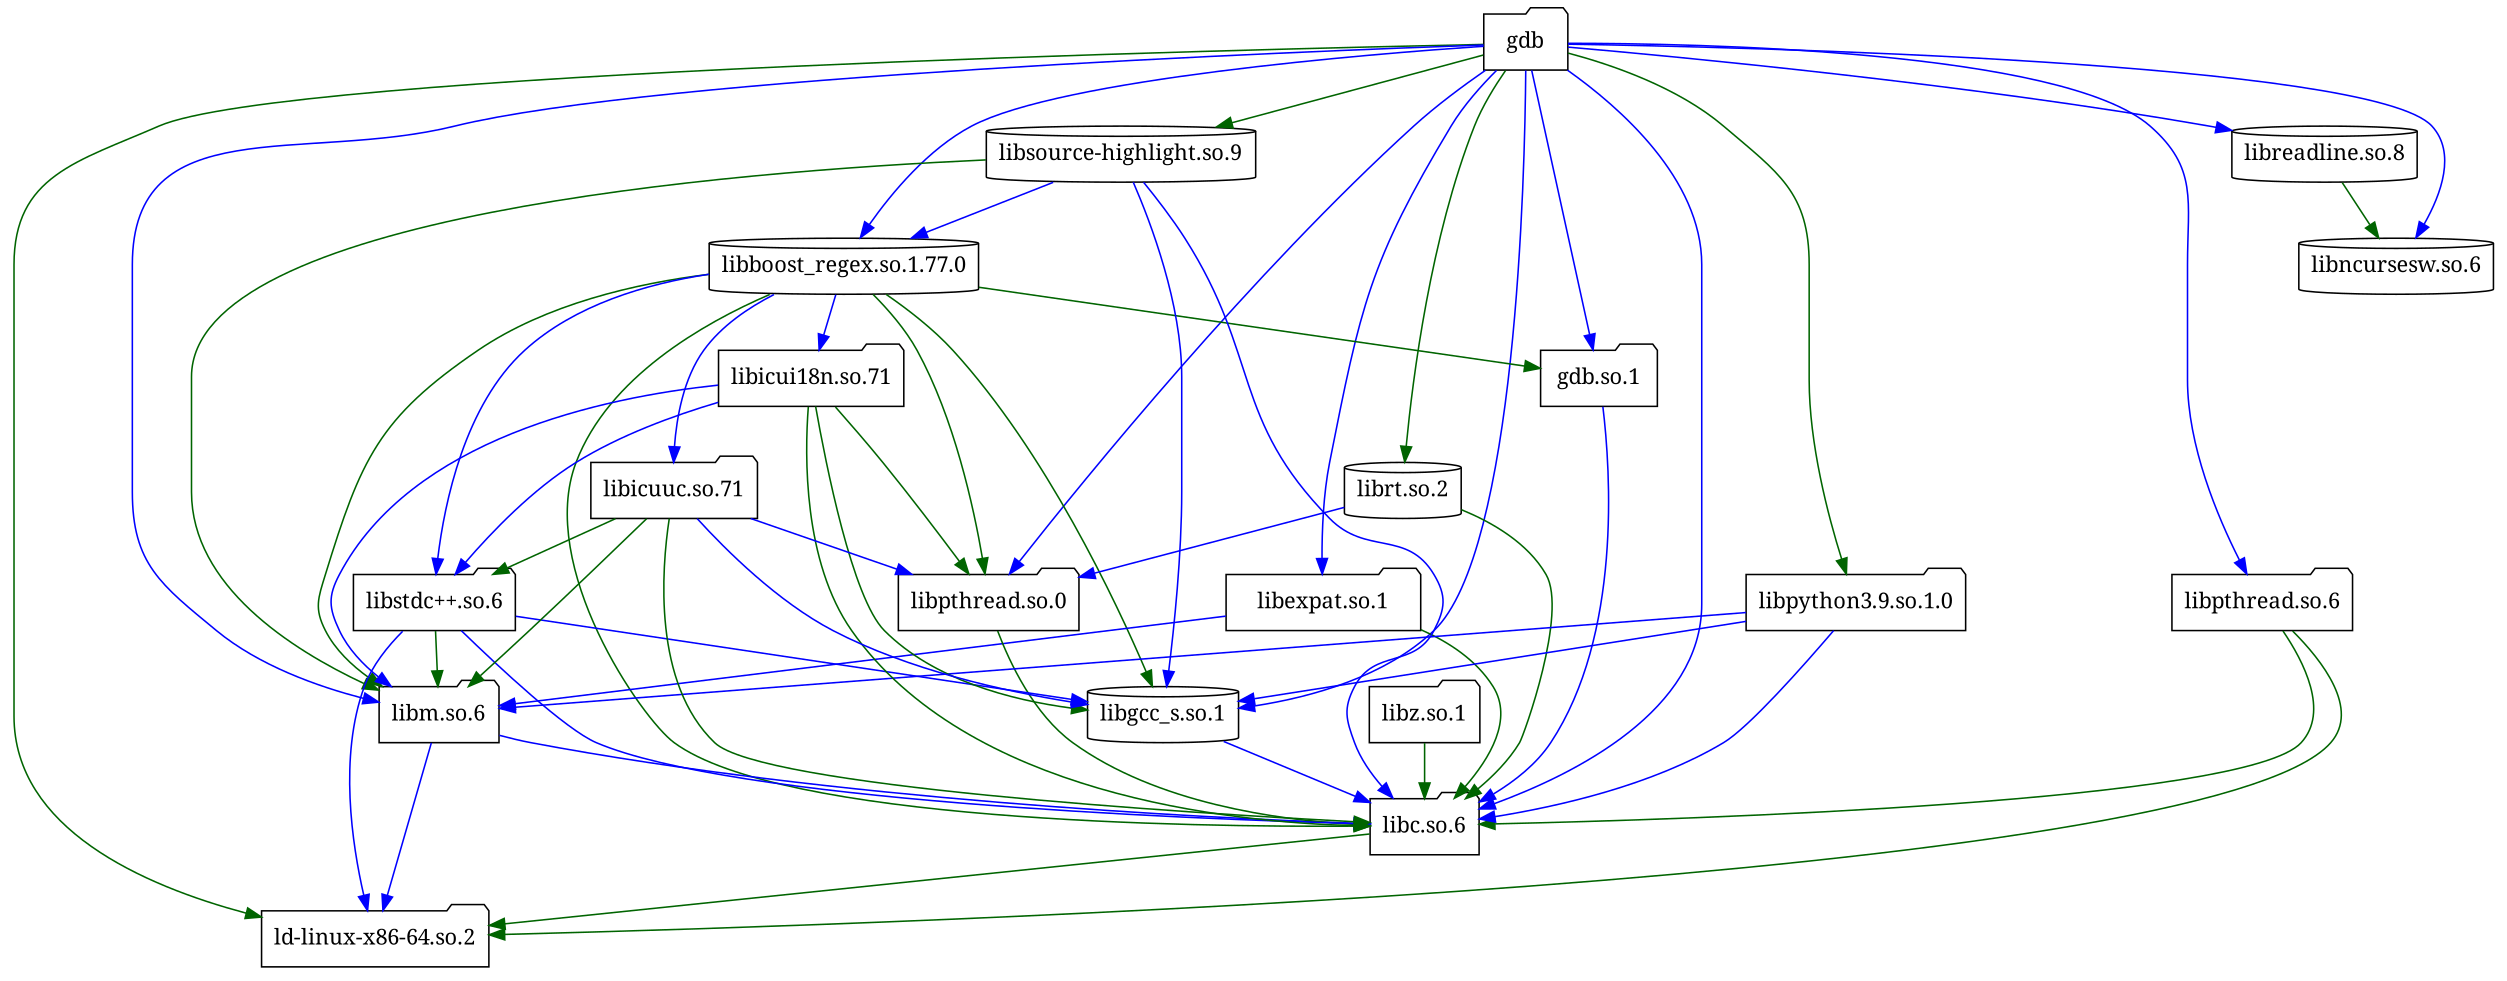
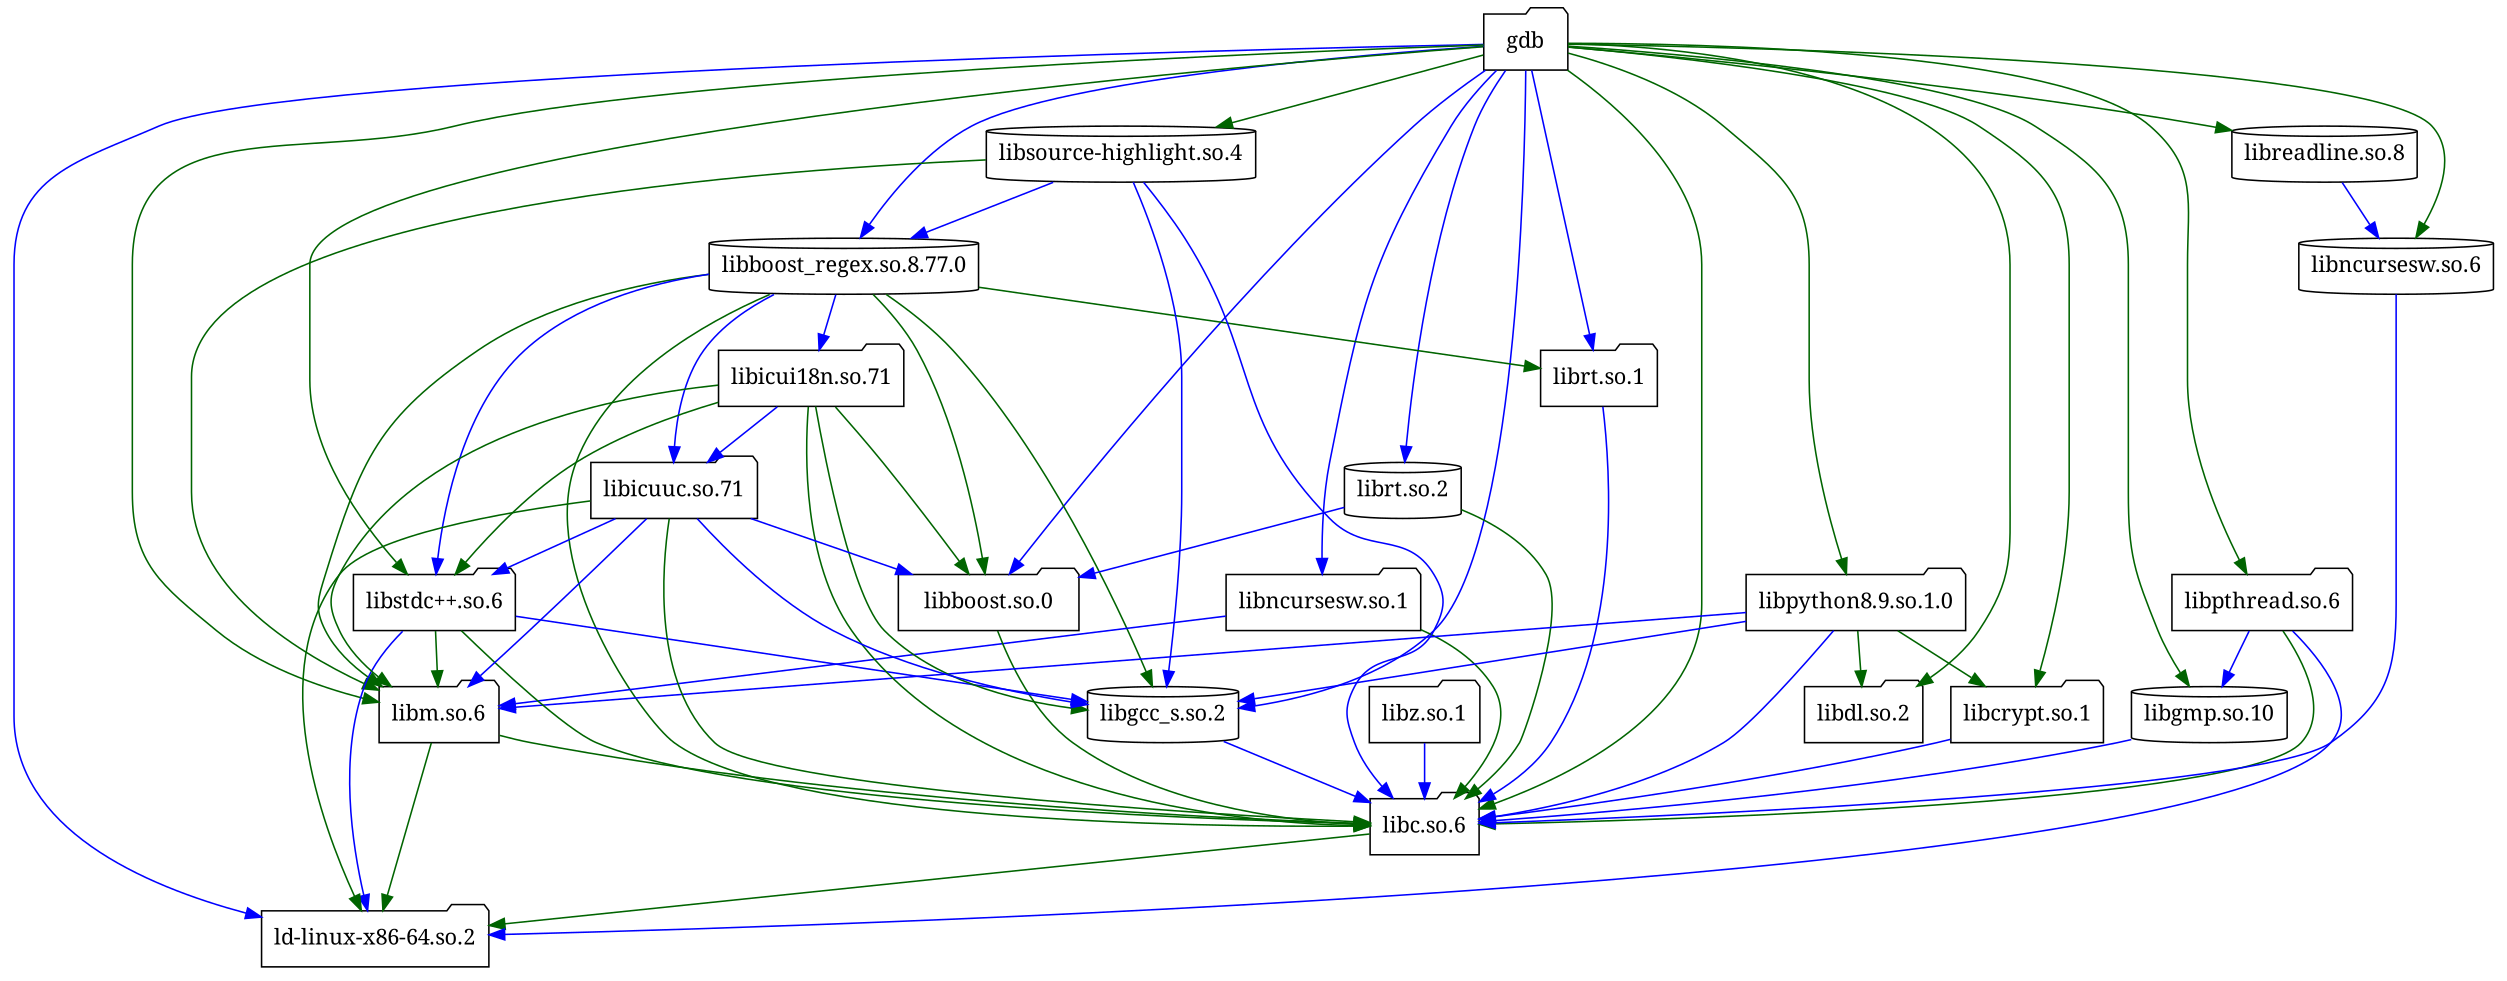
edge "gdb" -> "libncursesw.so.6": color blue -> darkgreen
edge "gdb" -> "libreadline.so.8": color blue -> darkgreen
edge "gdb" -> "libpthread.so.6": color blue -> darkgreen
edge "gdb" -> "ld-linux-x86-64.so.2": color darkgreen -> blue
edge "gdb" -> "libm.so.6": color blue -> darkgreen
edge "gdb" -> "libstdc++.so.6": added
node "libsource-highlight.so.9": label "libsource-highlight.so.9" -> "libsource-highlight.so.4"
edge "libreadline.so.8" -> "libncursesw.so.6": color darkgreen -> blue
edge "gdb" -> "librt.so.2": color darkgreen -> blue
node "libboost_regex.so.1.77.0": label "libboost_regex.so.1.77.0" -> "libboost_regex.so.8.77.0"
node "gdb.so.1": label "gdb.so.1" -> "librt.so.1"
edge "libicui18n.so.71" -> "libicuuc.so.71": added
edge "libicui18n.so.71" -> "libstdc++.so.6": color blue -> darkgreen
edge "gdb" -> "libc.so.6": color blue -> darkgreen
edge "libicui18n.so.71" -> "libm.so.6": color blue -> darkgreen
edge "libicuuc.so.71" -> "libstdc++.so.6": color darkgreen -> blue
edge "libicuuc.so.71" -> "libm.so.6": color darkgreen -> blue
node "libpthread.so.0": label "libpthread.so.0" -> "libboost.so.0"
node "libexpat.so.1": label "libexpat.so.1" -> "libncursesw.so.1"
node "libpython3.9.so.1.0": label "libpython3.9.so.1.0" -> "libpython8.9.so.1.0"
edge "libicuuc.so.71" -> "ld-linux-x86-64.so.2": added
edge "libncursesw.so.6" -> "libc.so.6": added
node "libgcc_s.so.1": label "libgcc_s.so.1" -> "libgcc_s.so.2"
node "libdl.so.2": added
node "libcrypt.so.1": added
node "libgmp.so.10": added
edge "libz.so.1" -> "libc.so.6": color darkgreen -> blue
edge "libstdc++.so.6" -> "libc.so.6": color blue -> darkgreen
edge "libm.so.6" -> "libc.so.6": color blue -> darkgreen
edge "libm.so.6" -> "ld-linux-x86-64.so.2": color blue -> darkgreen
edge "libpthread.so.6" -> "ld-linux-x86-64.so.2": color darkgreen -> blue
